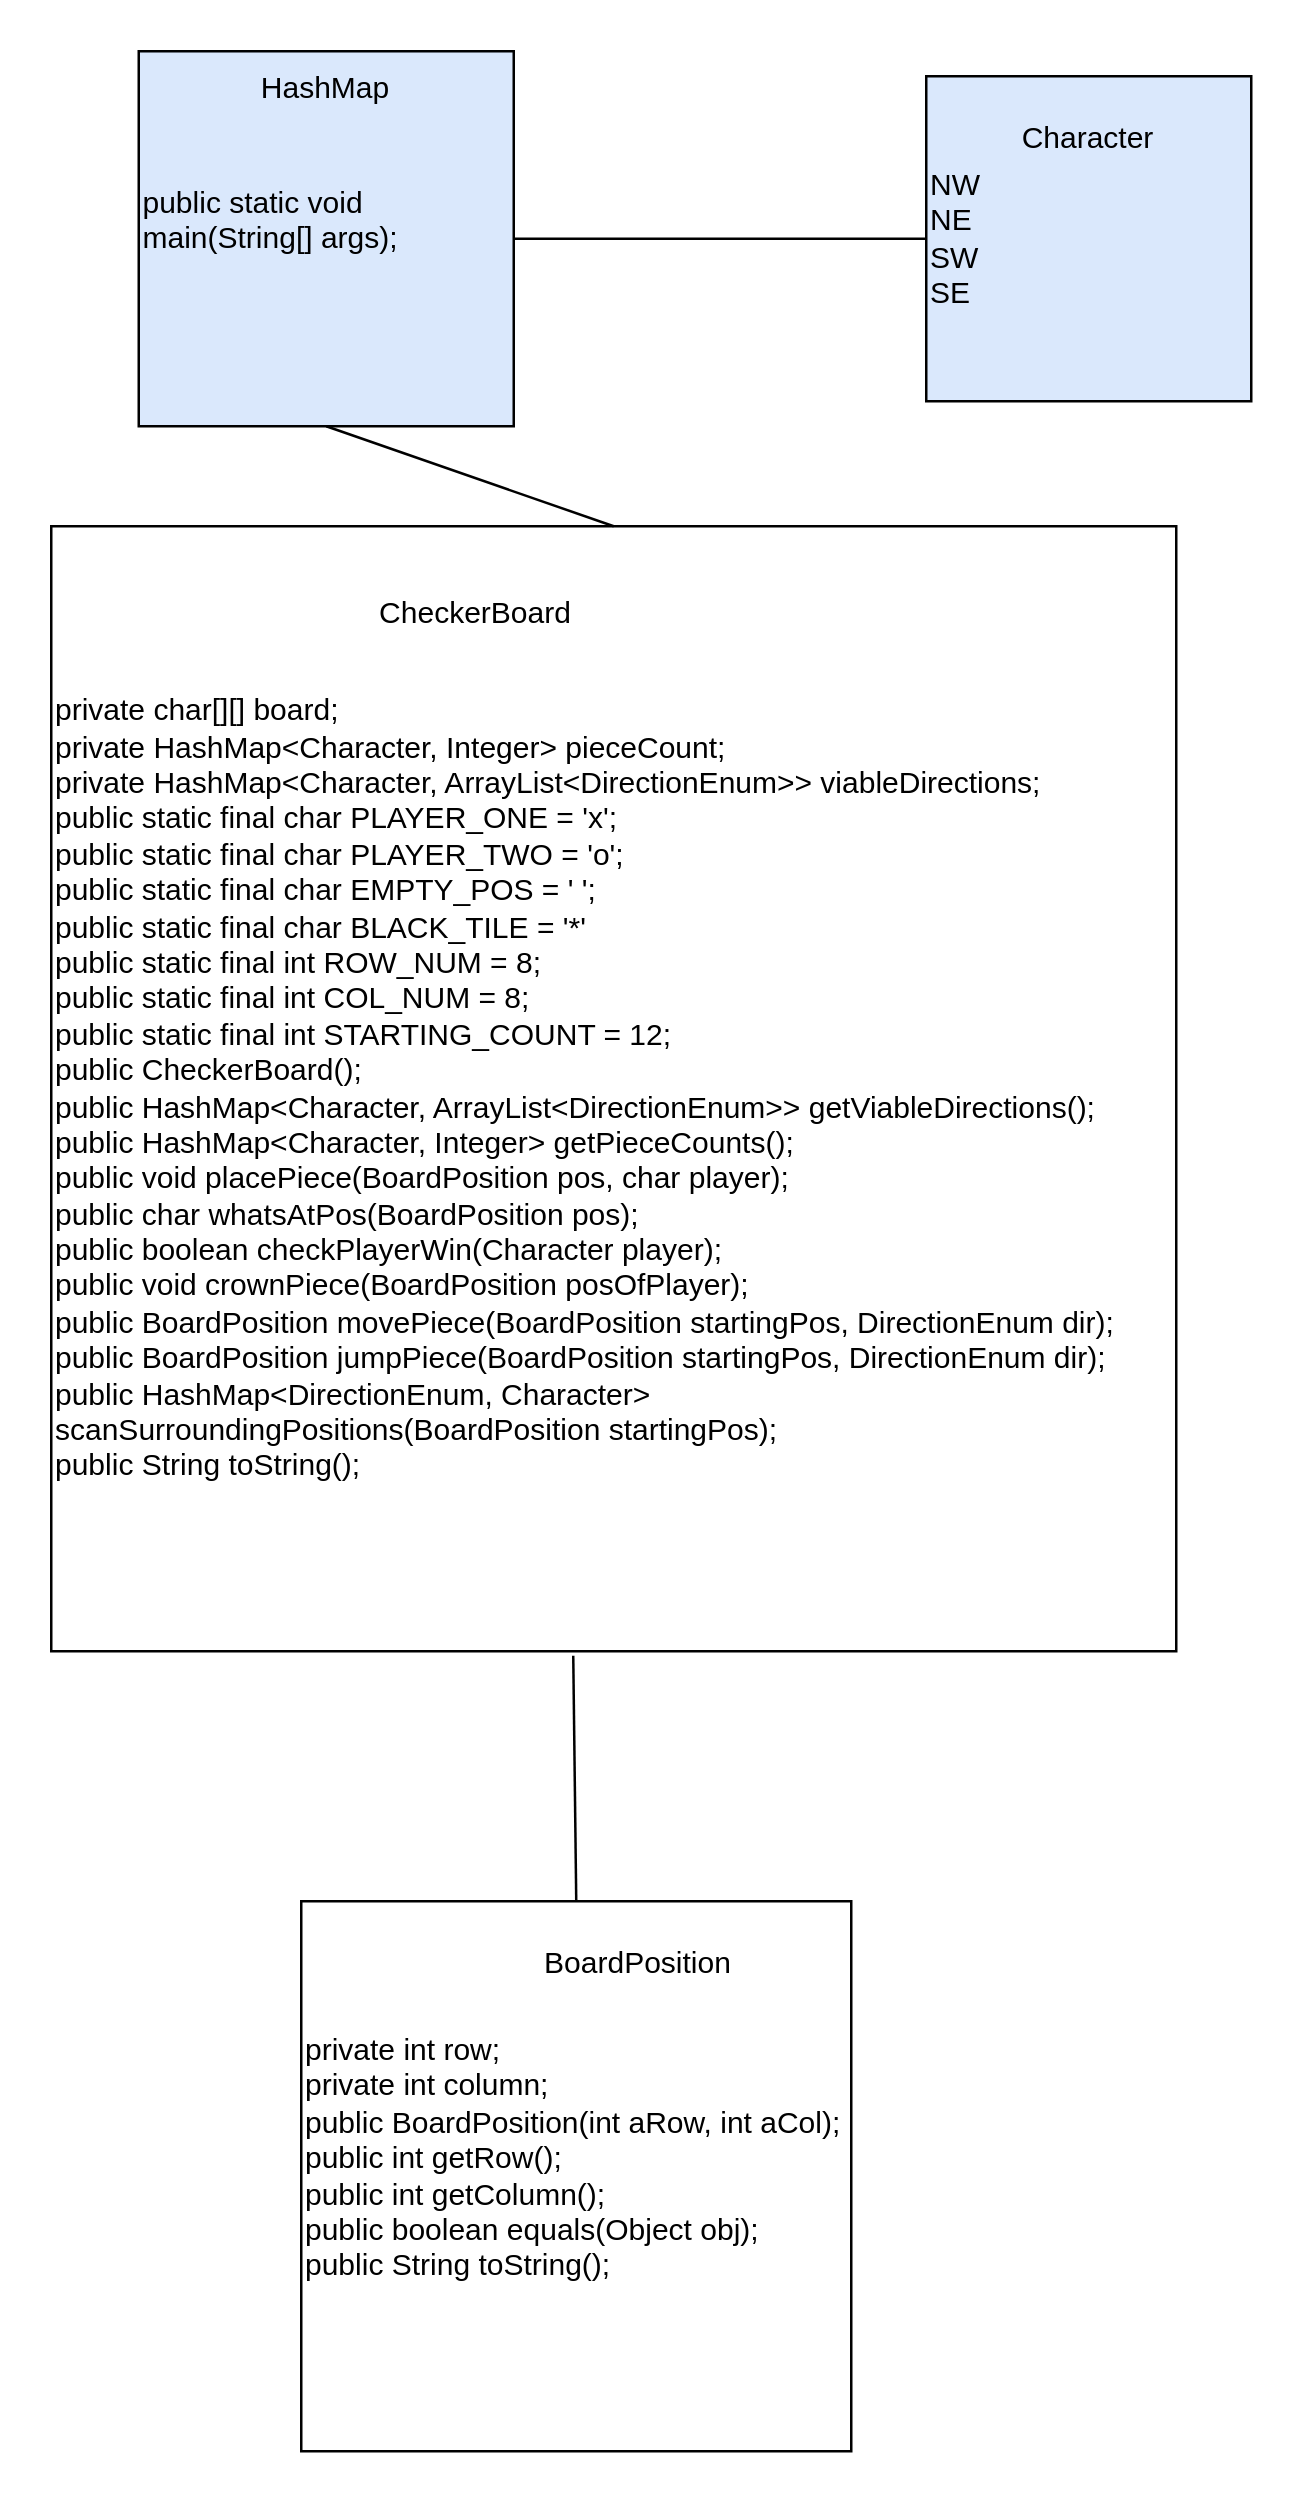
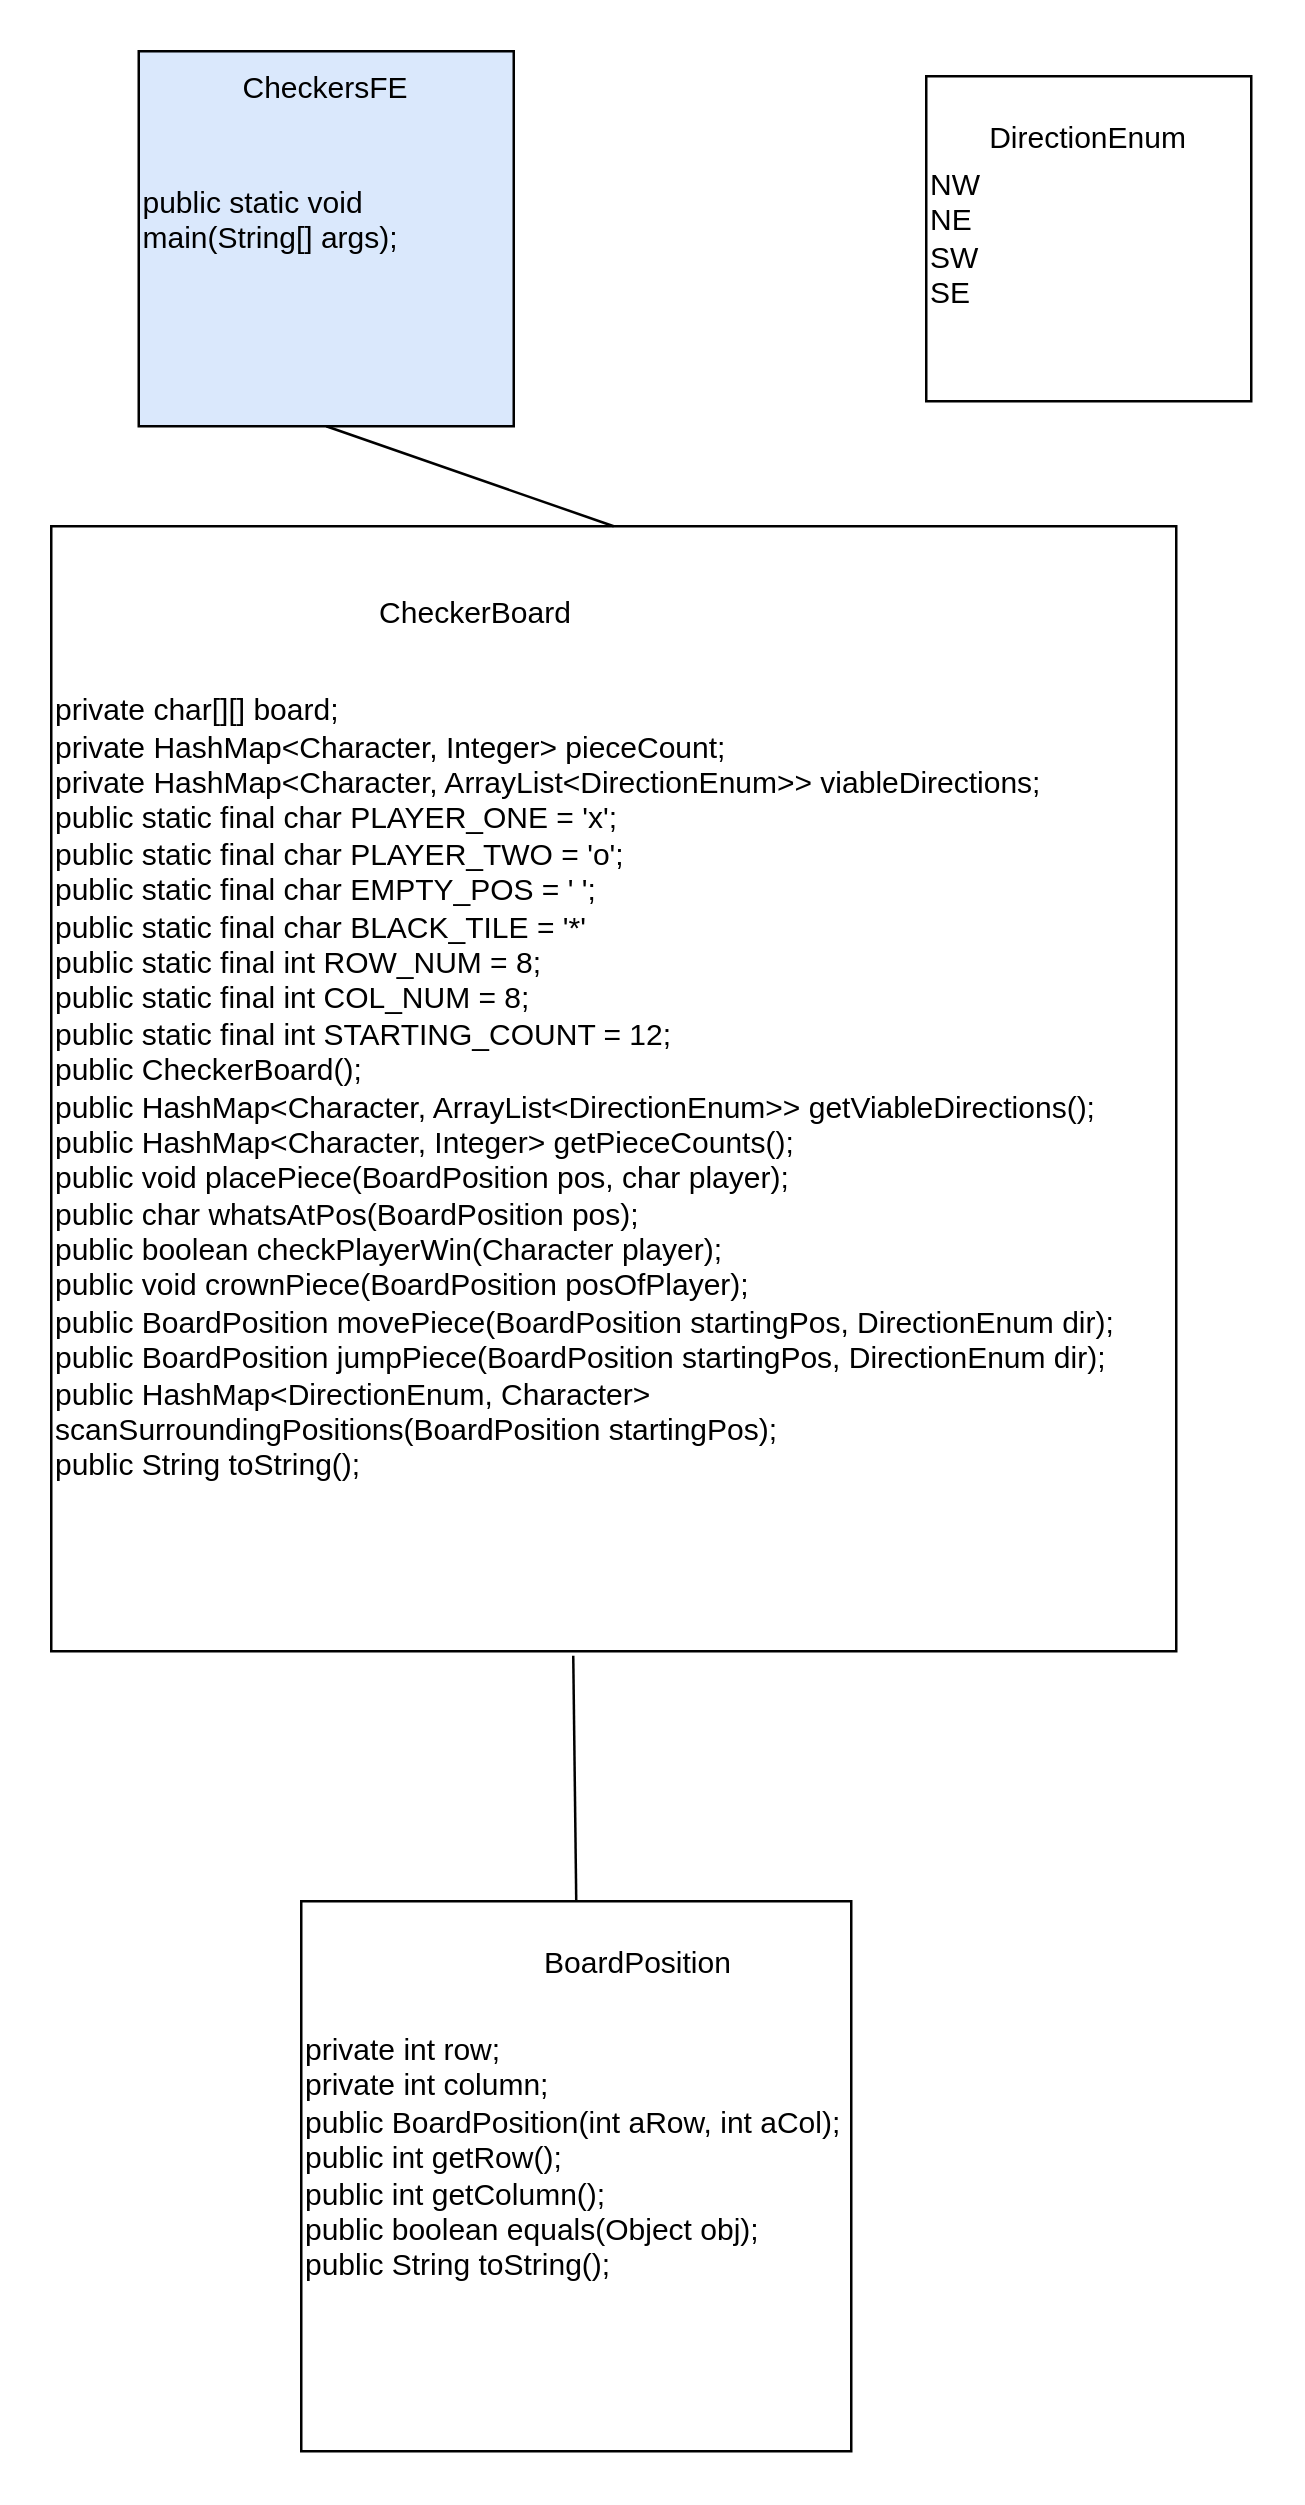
node "HashMap": label "HashMap" -> "CheckersFE"
node "Character": label "Character" -> "DirectionEnum"
edge "public static void main(String[] args);" -- "NW NE SW SE": removed
node "NW NE SW SE": fillcolor #dae8fc -> #ffffff
